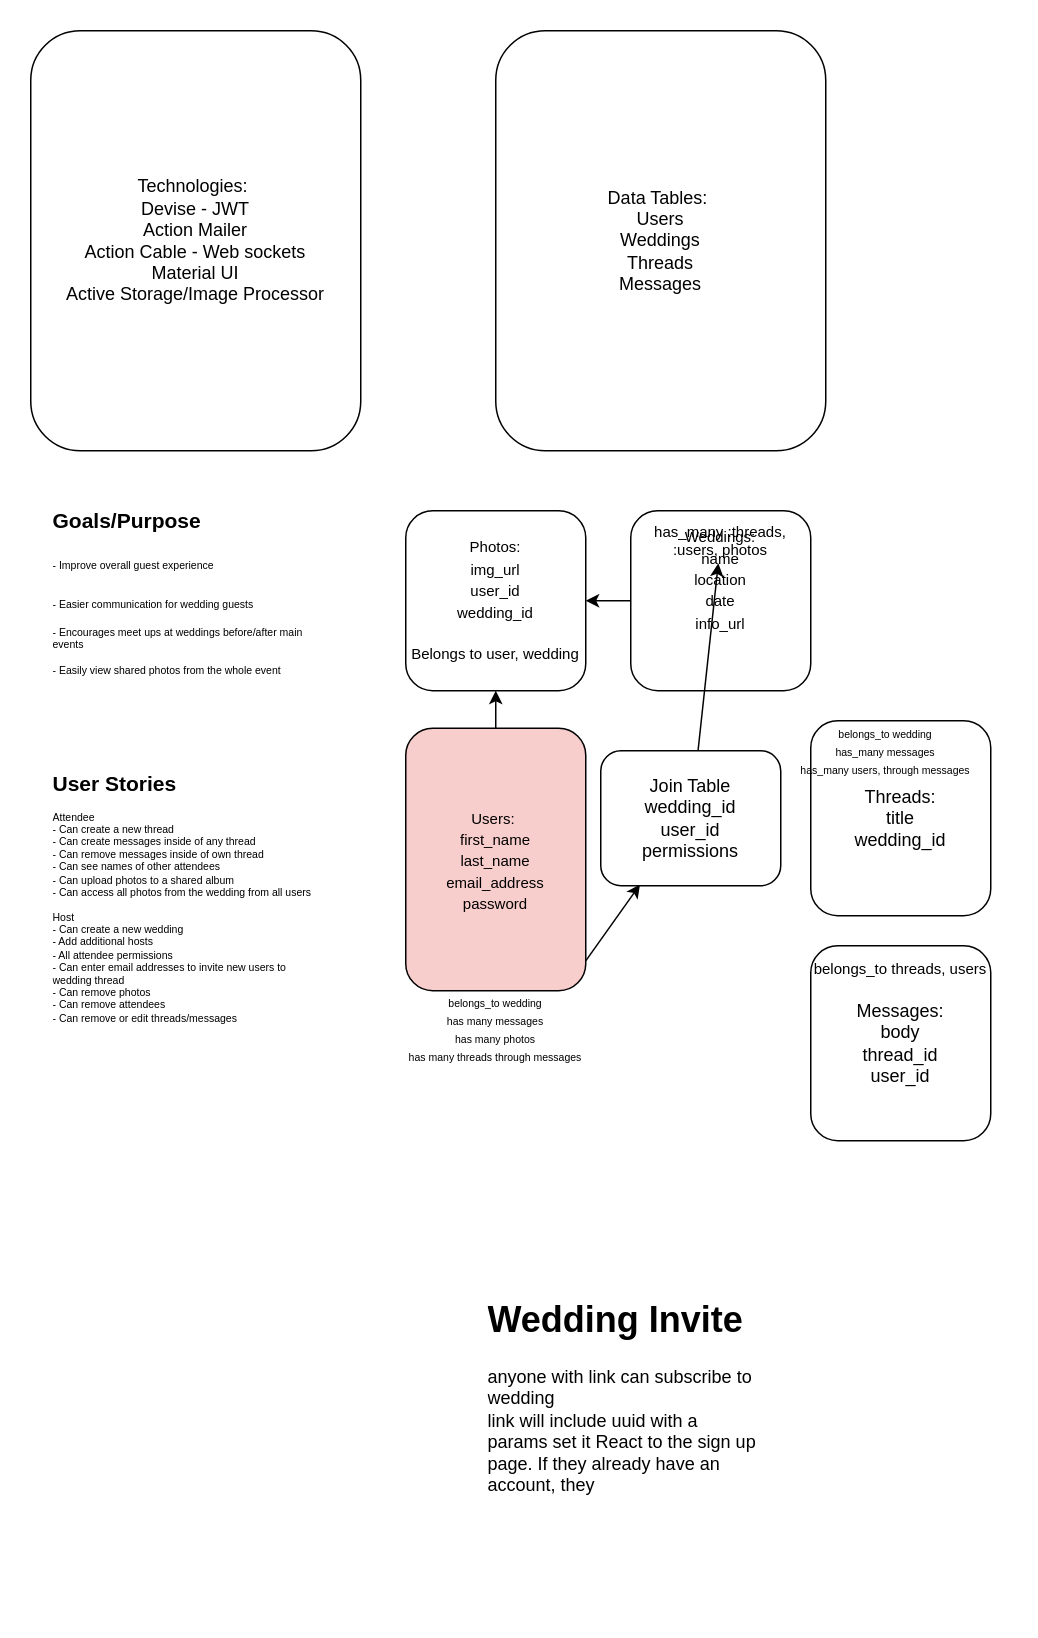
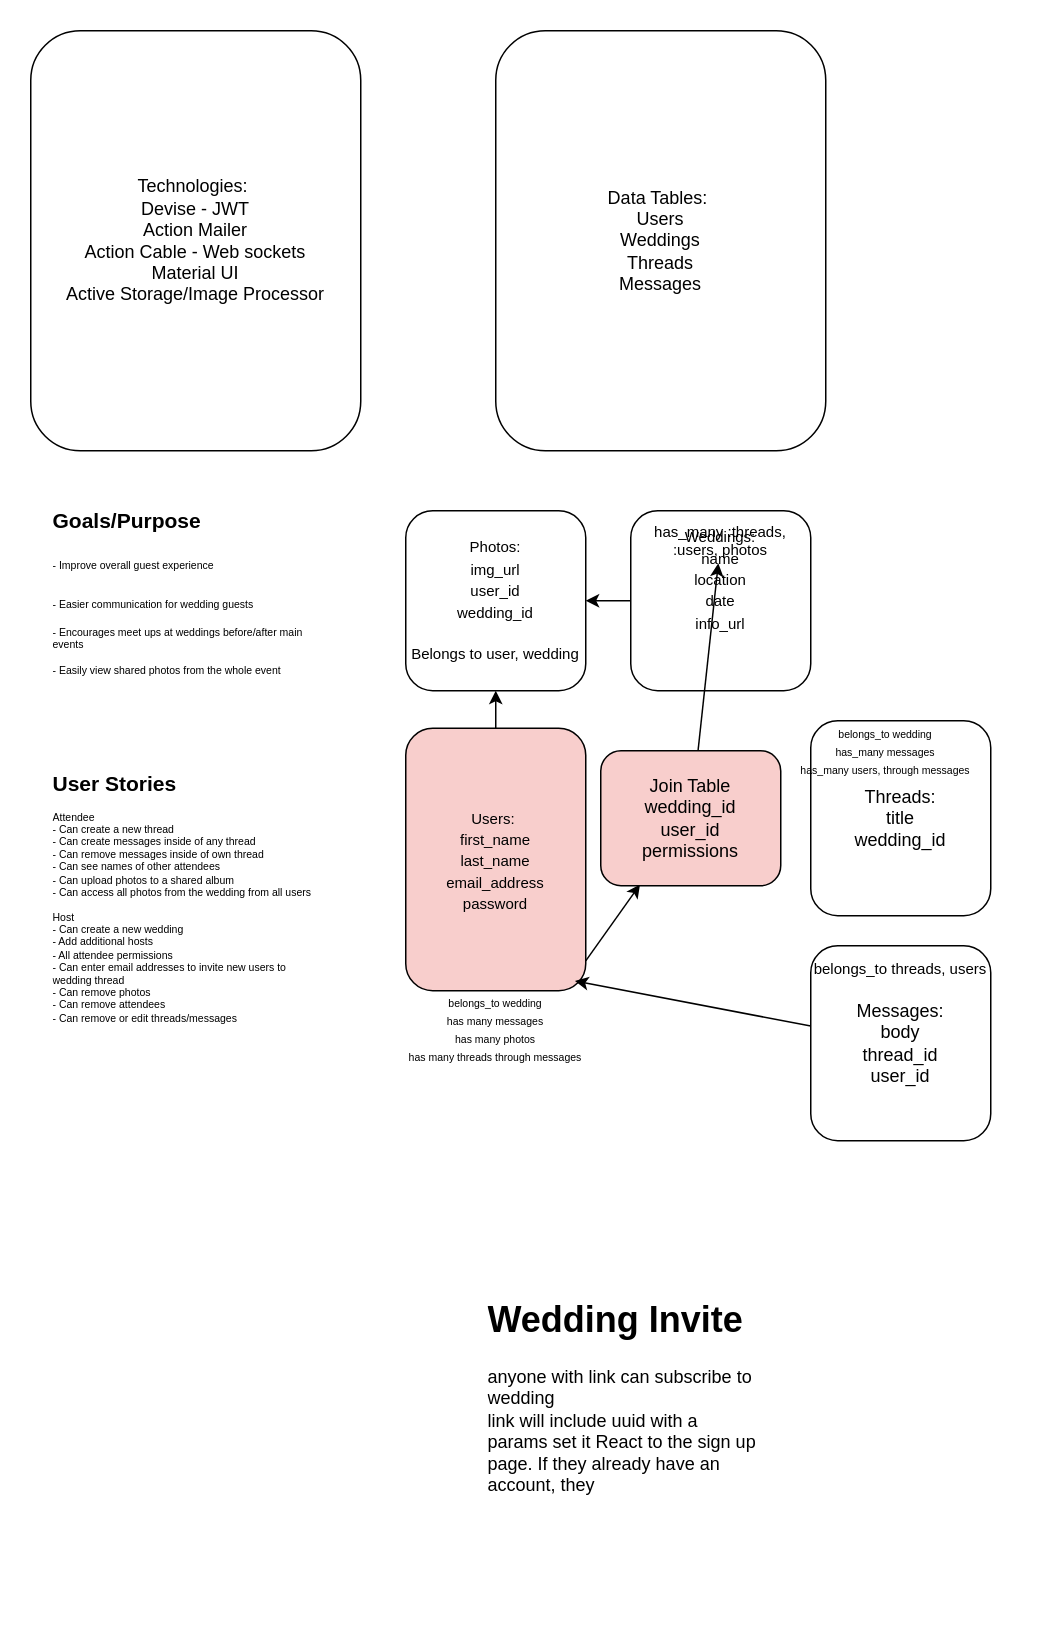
node "Join Table wedding_id user_id permissions": fillcolor #ffffff -> #f8cecc
edge "Messages: body thread_id user_id" -> "Users: first_name last_name email_address password": added
